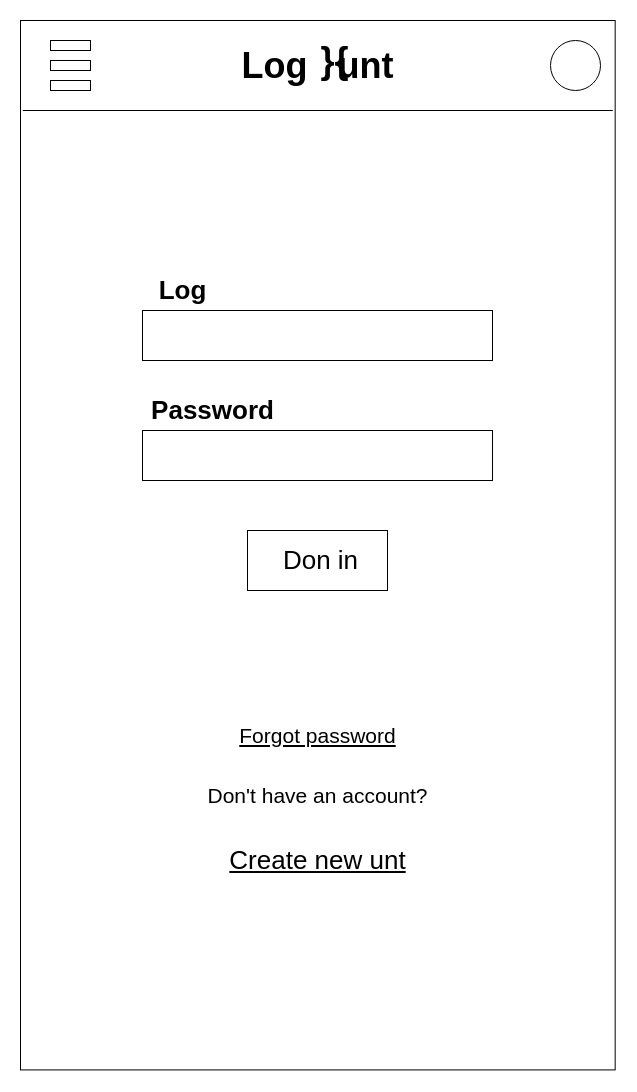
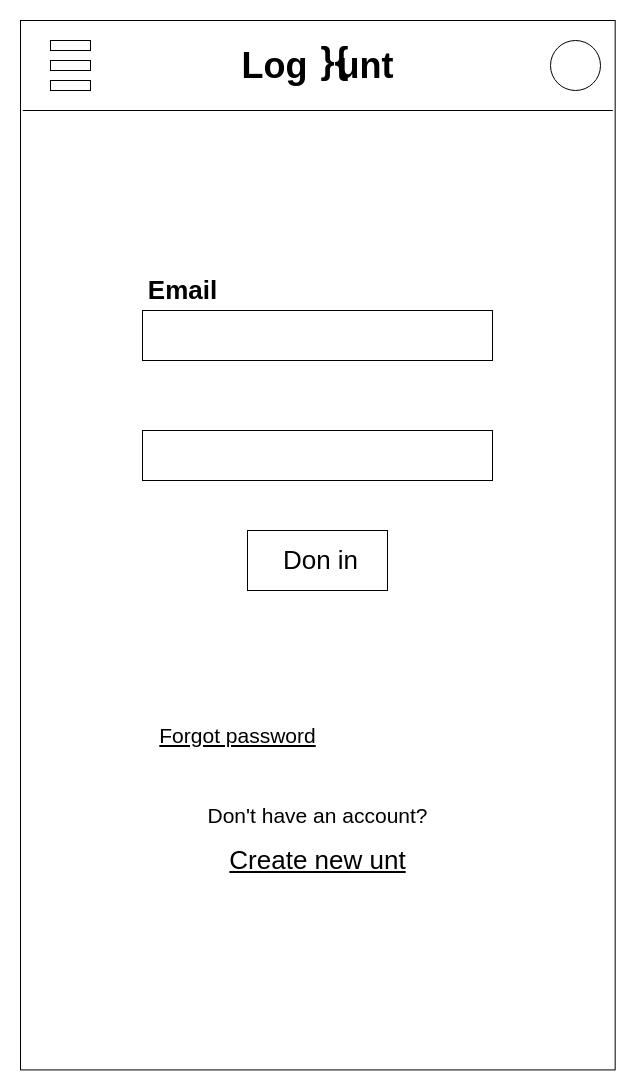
node "Log": label "Log" -> "Email"
node "Password": removed
node "Forgot password": moved (318, 736) -> (238, 736)
node "Don't have an account?": moved (318, 796) -> (318, 816)
